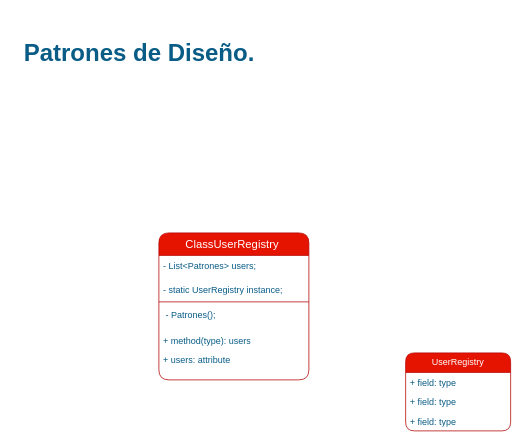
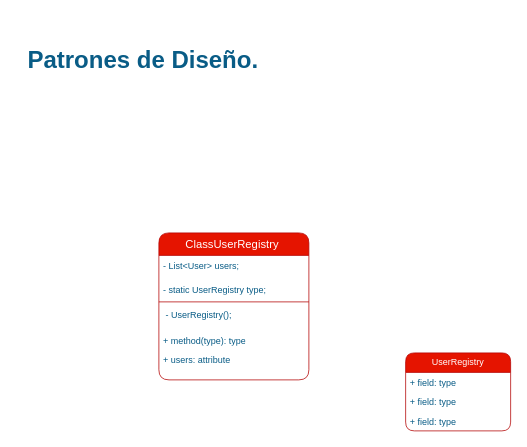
node "Patrones de Diseño.": moved (139, 53) -> (143, 60)
node "- List<Patrones> users;": label "- List<Patrones> users;" -> "- List<User> users;"
node "- static UserRegistry instance;": label "- static UserRegistry instance;" -> "- static UserRegistry type;"
node "- Patrones();": label "- Patrones();" -> "- UserRegistry();"
node "+ method(type): users": label "+ method(type): users" -> "+ method(type): type"
